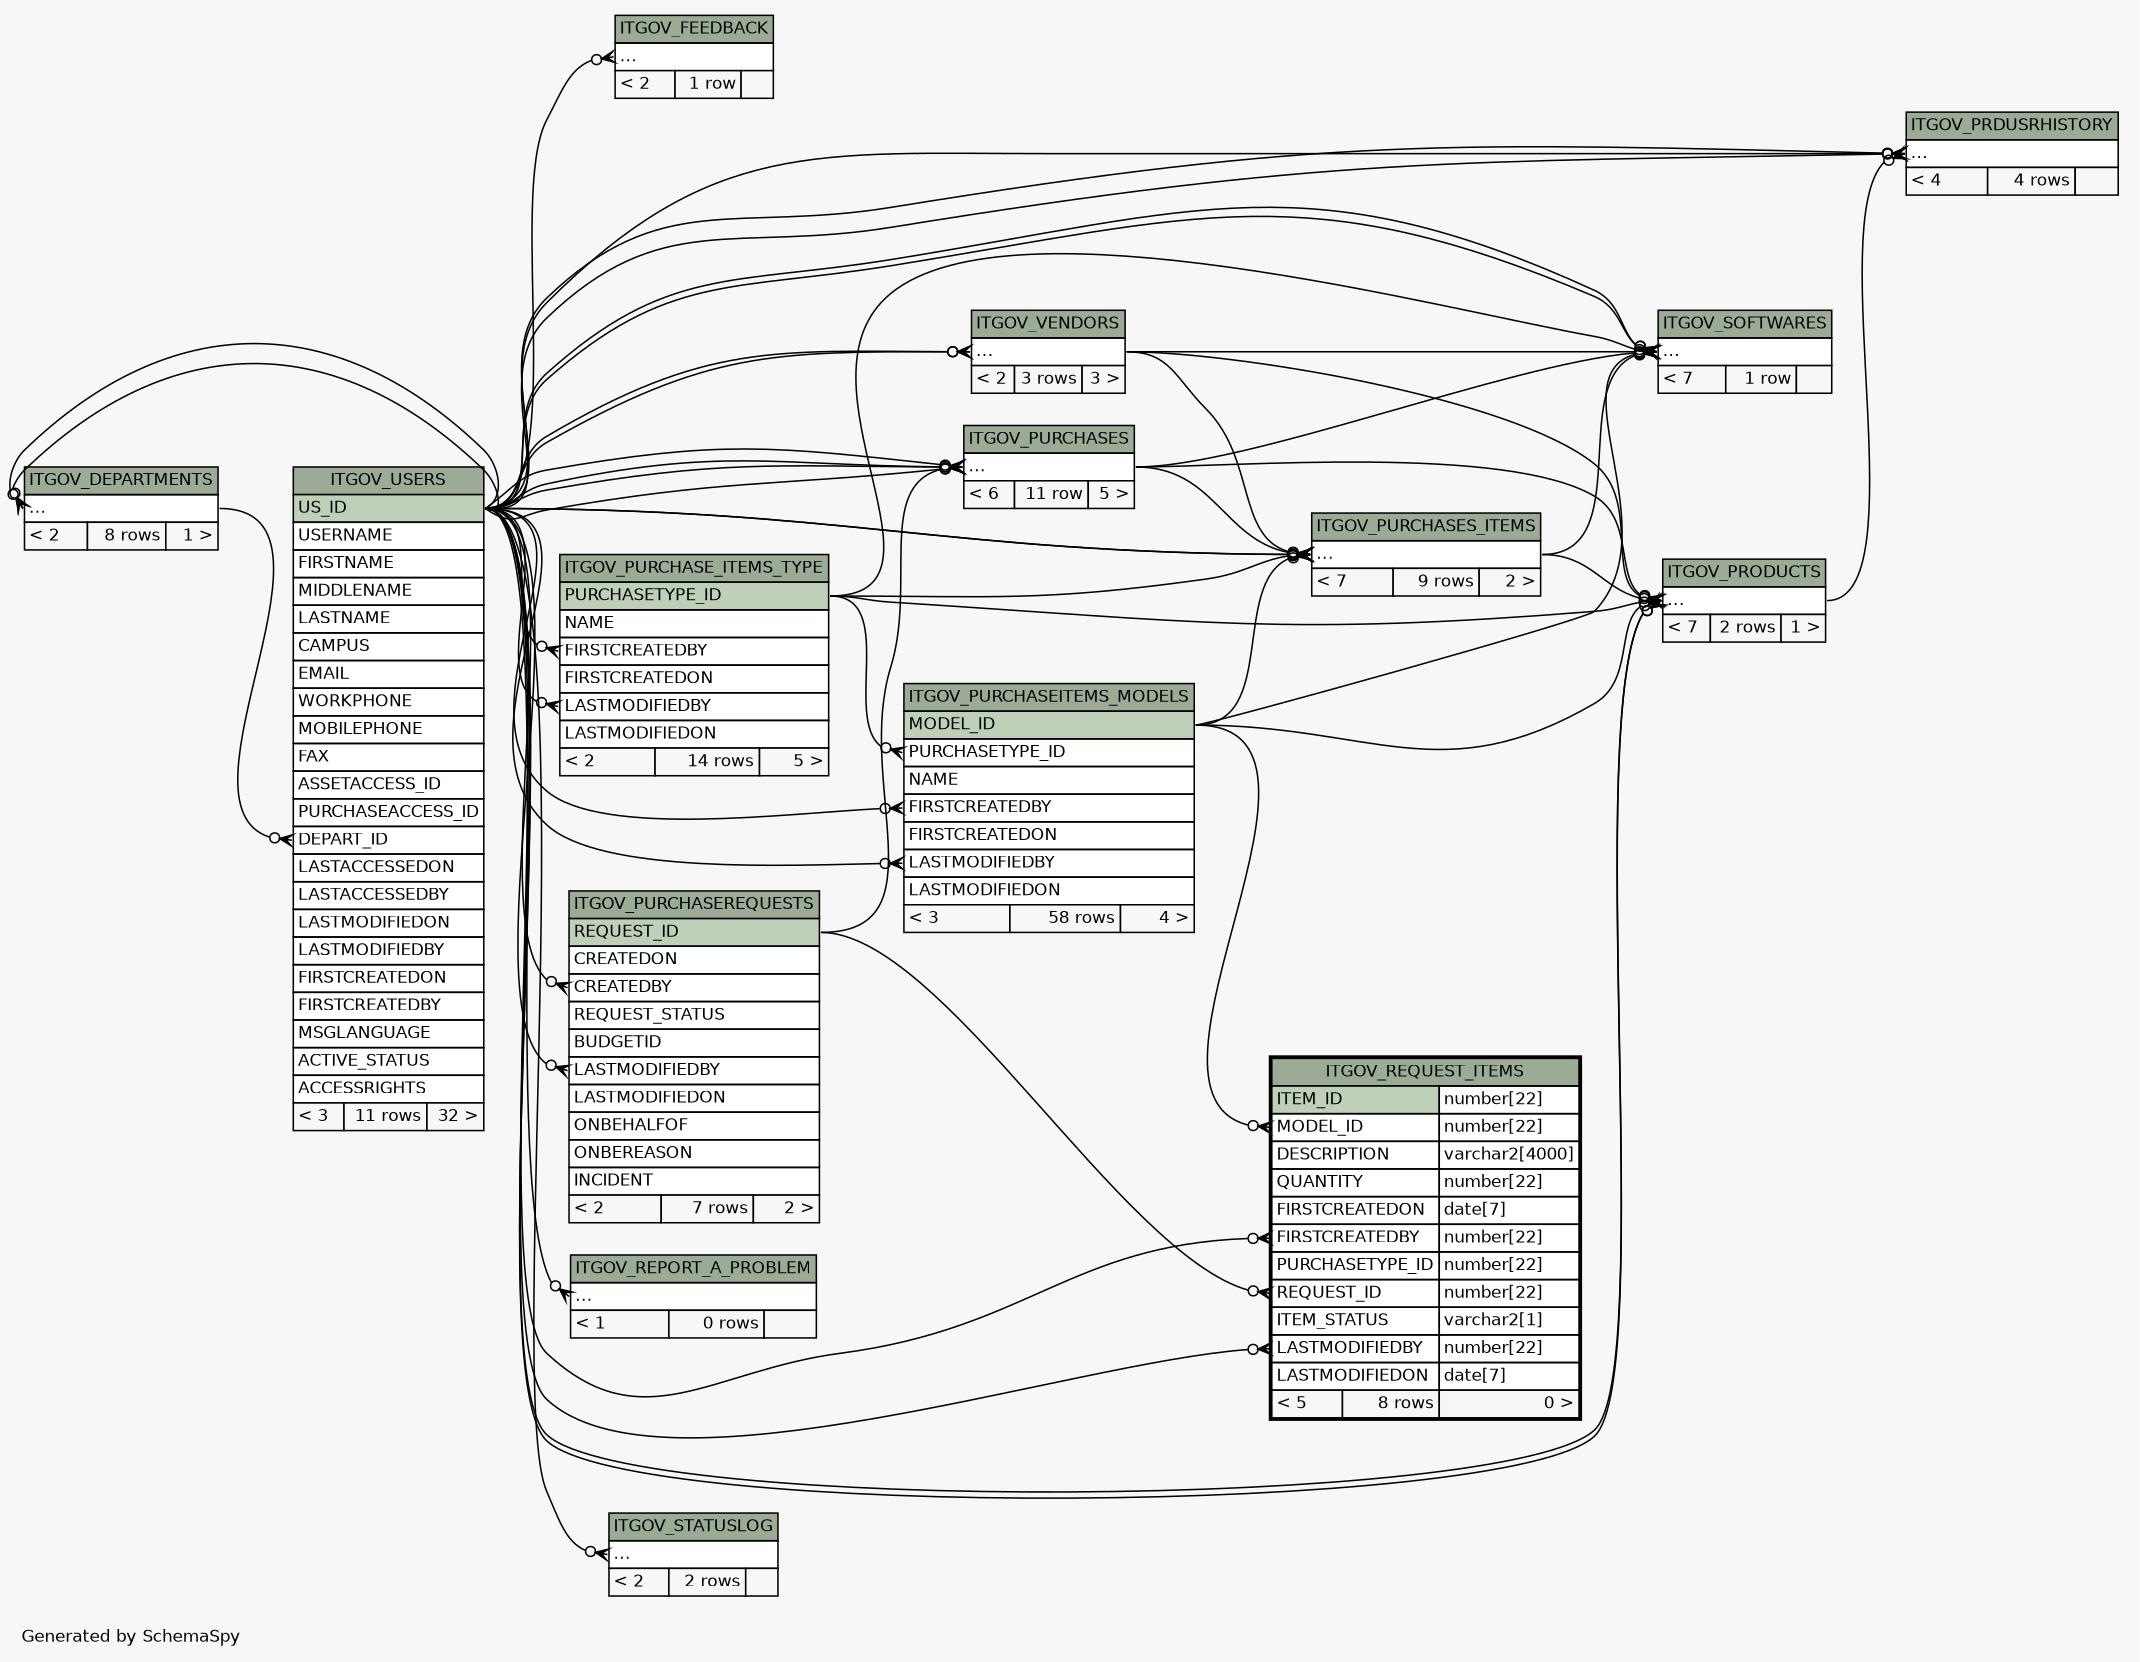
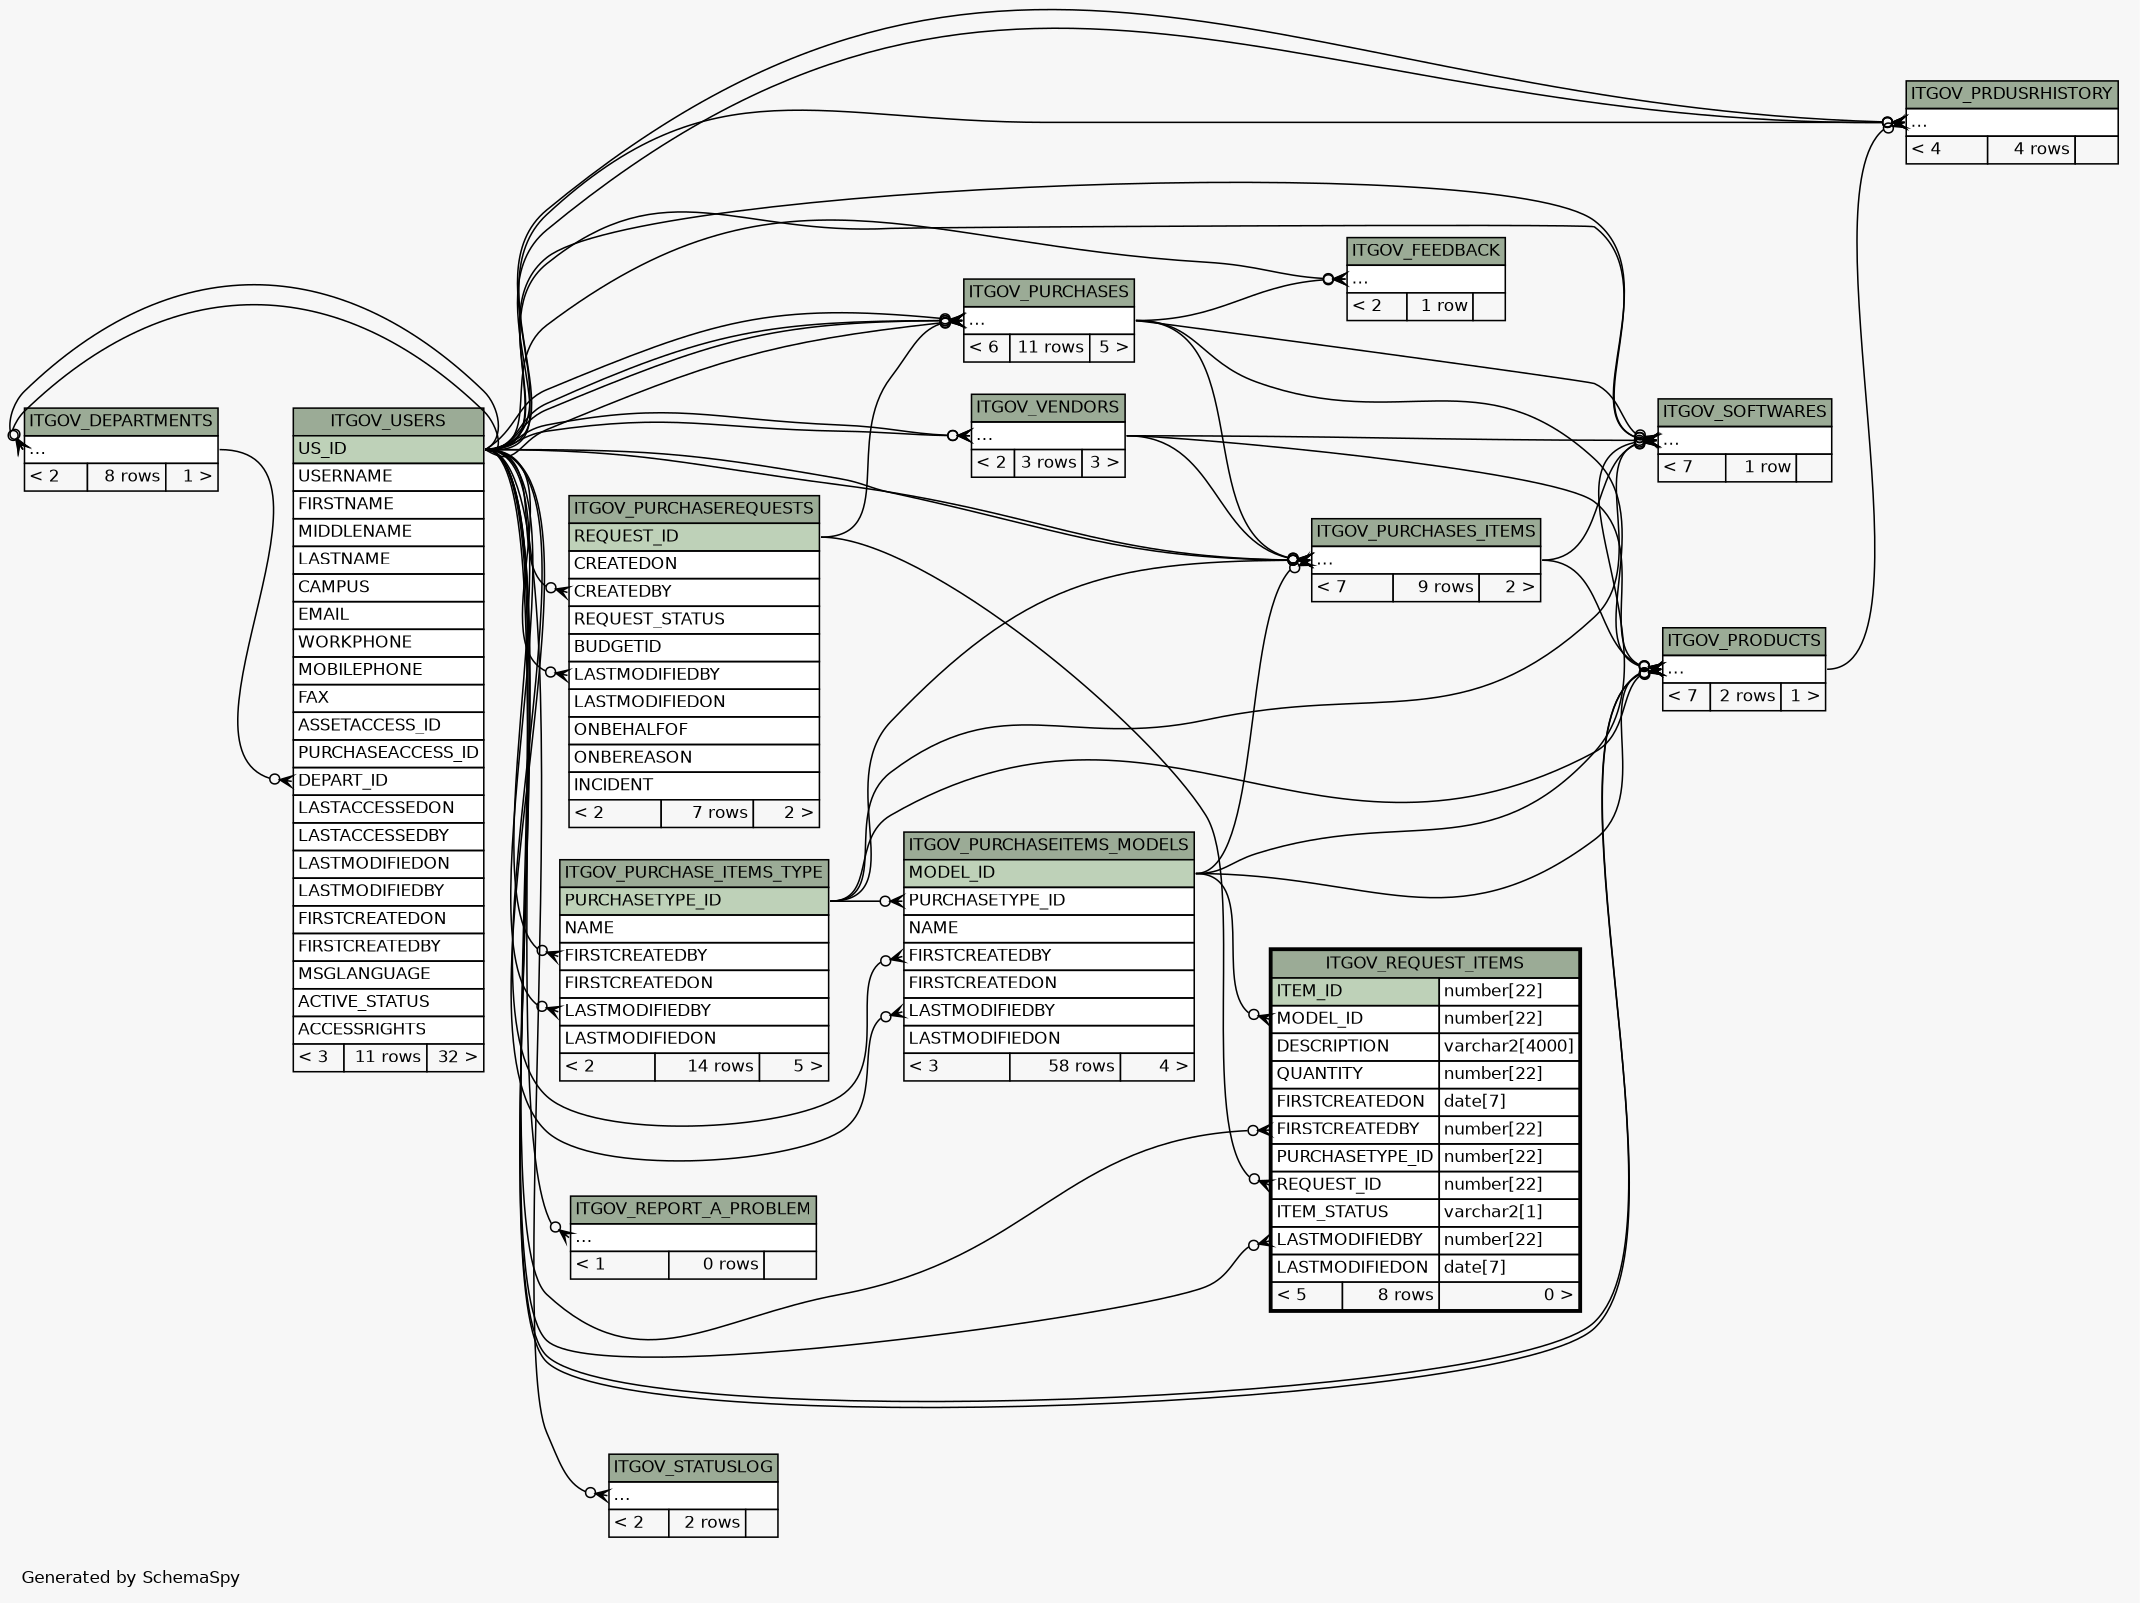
edge "ITGOV_PURCHASES" -> "ITGOV_FEEDBACK": added
node "ITGOV_PURCHASES": text "11 row" -> "11 rows"
